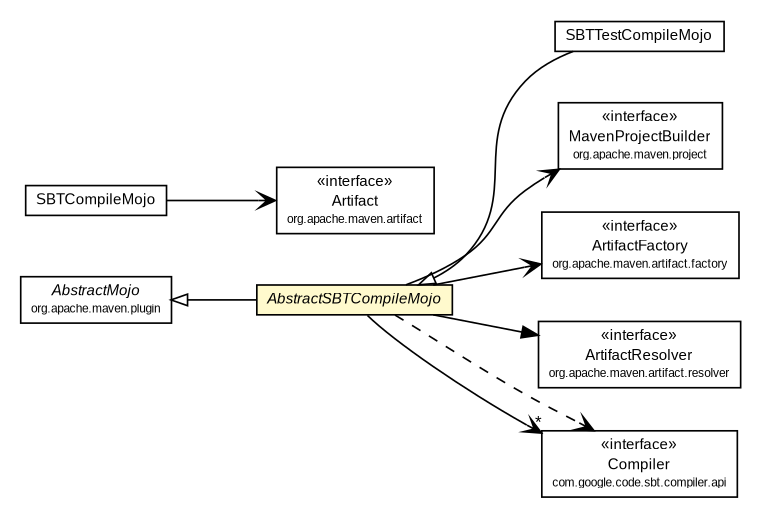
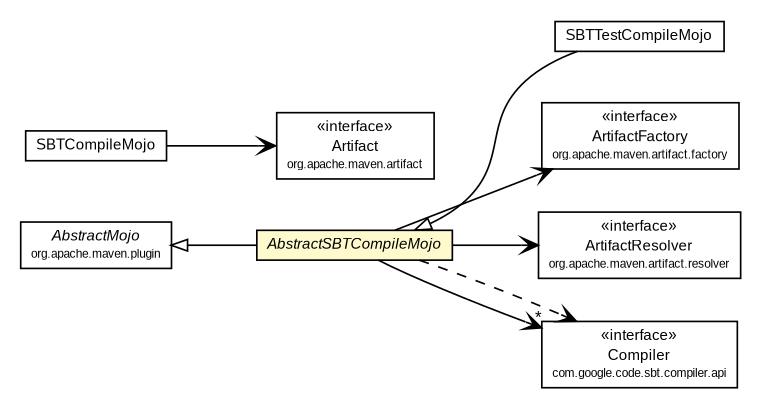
node "MavenProjectBuilder": removed
edge "AbstractSBTCompileMojo" -> "ArtifactResolver": arrowhead normal -> open
